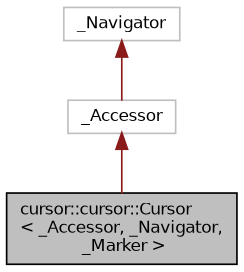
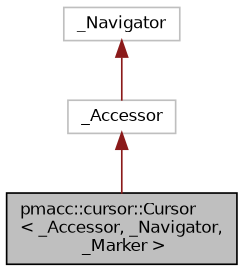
node "cursor::cursor::Cursor < _Accessor, _Navigator, _Marker >": label "cursor::cursor::Cursor < _Accessor, _Navigator, _Marker >" -> "pmacc::cursor::Cursor < _Accessor, _Navigator, _Marker >"
